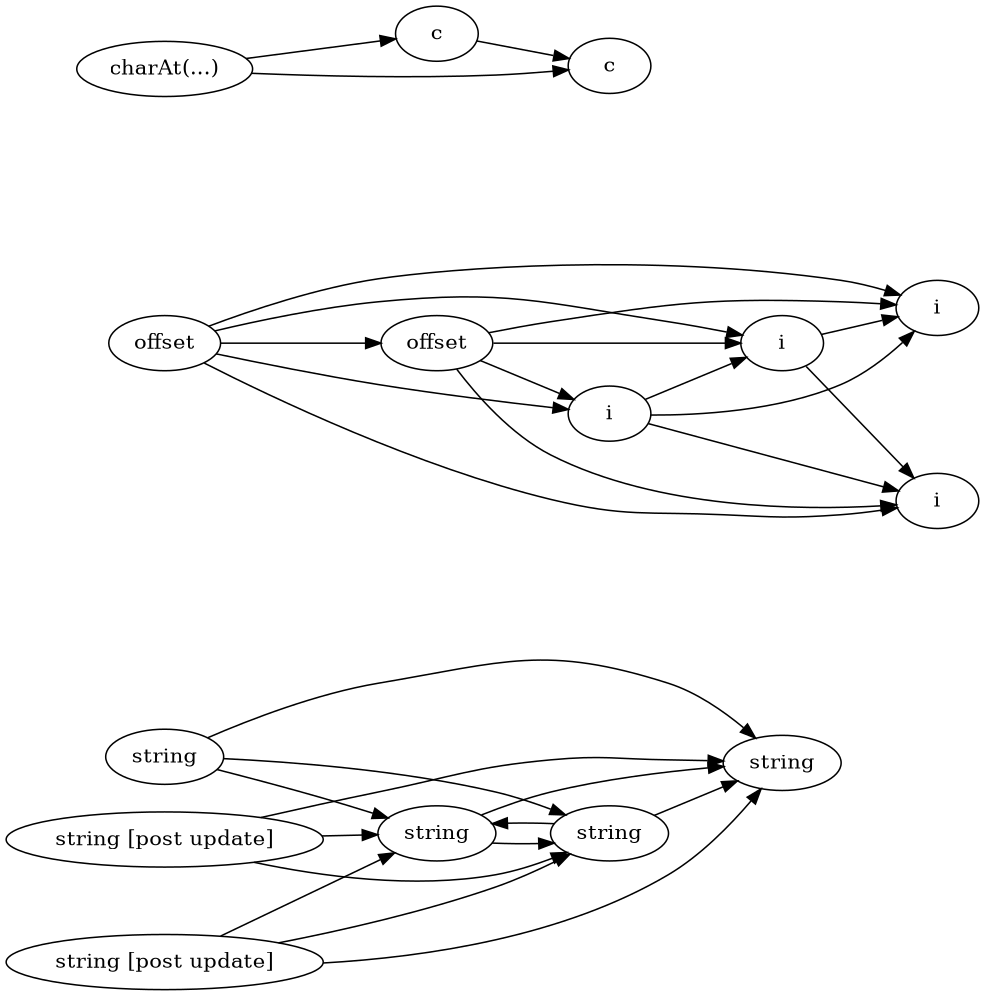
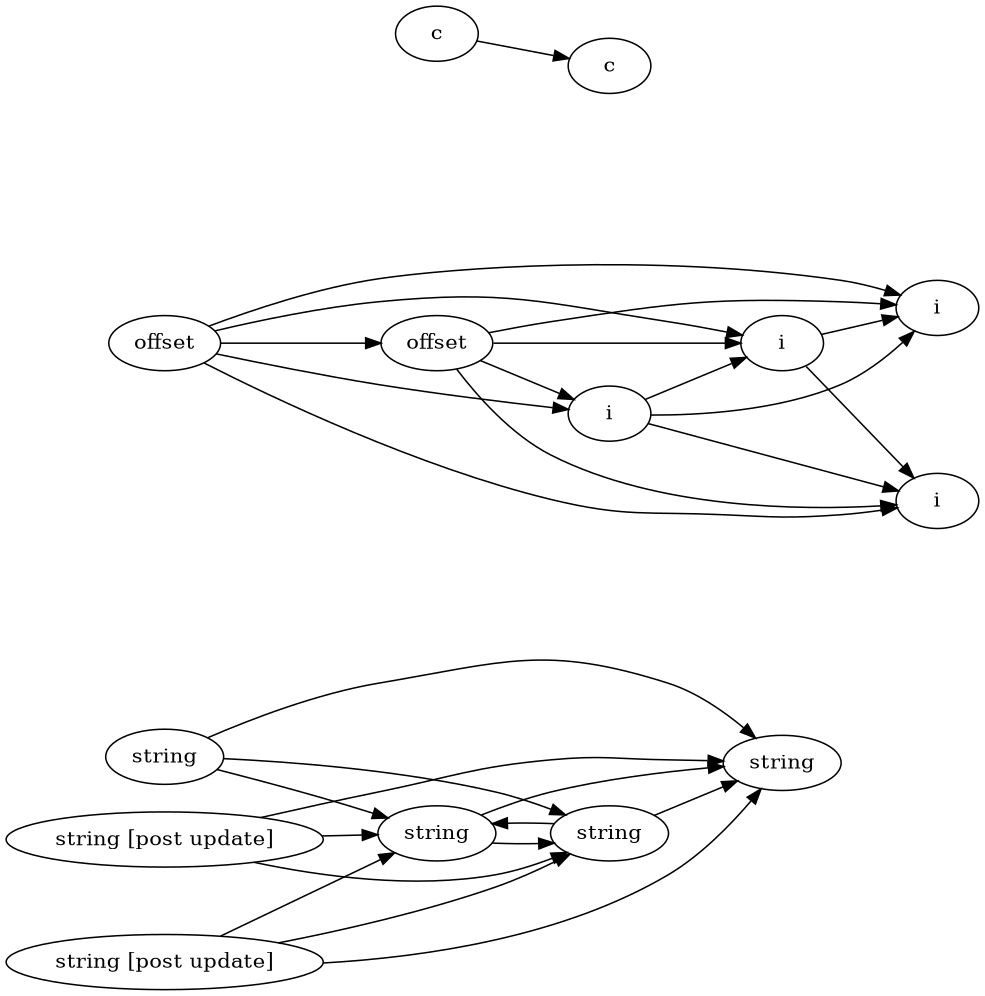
node "charAt(...)": removed
